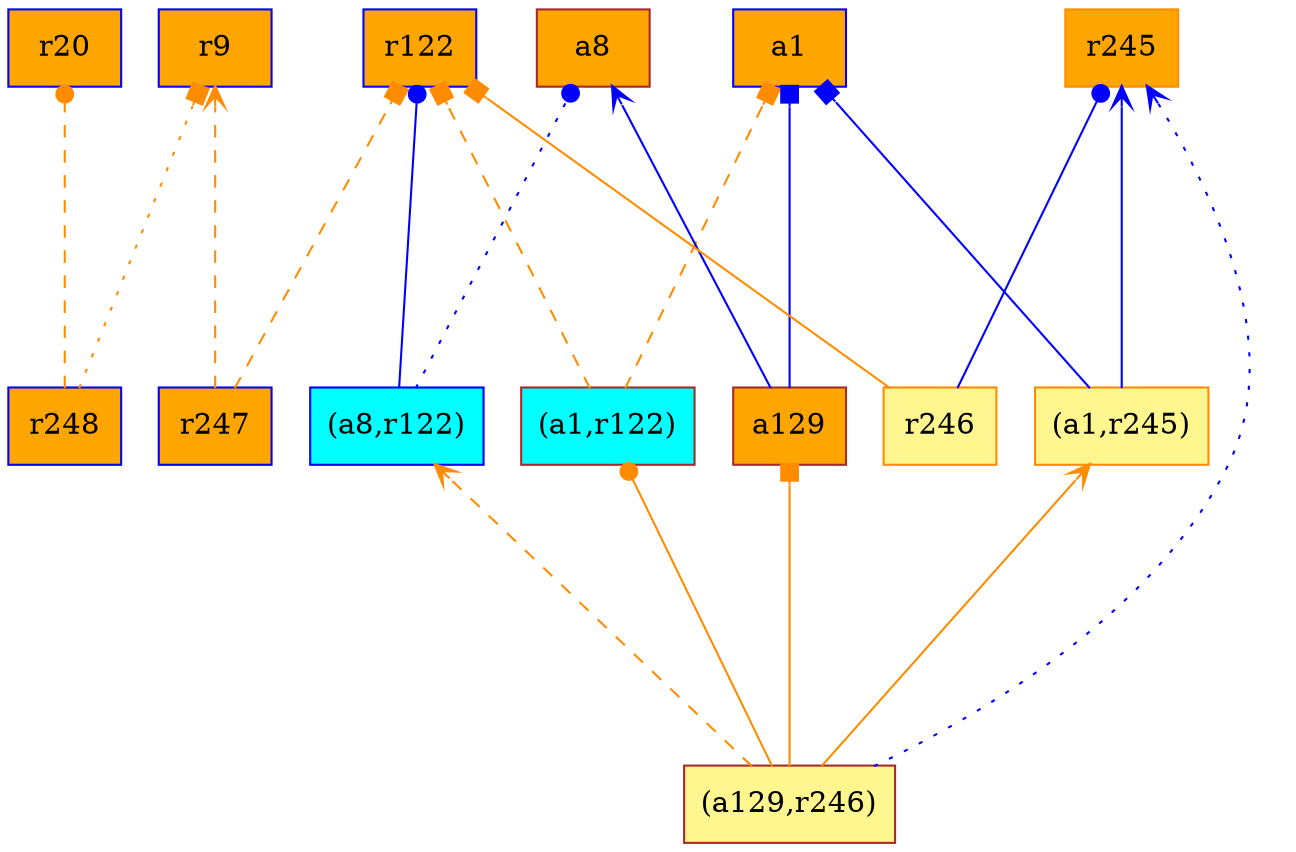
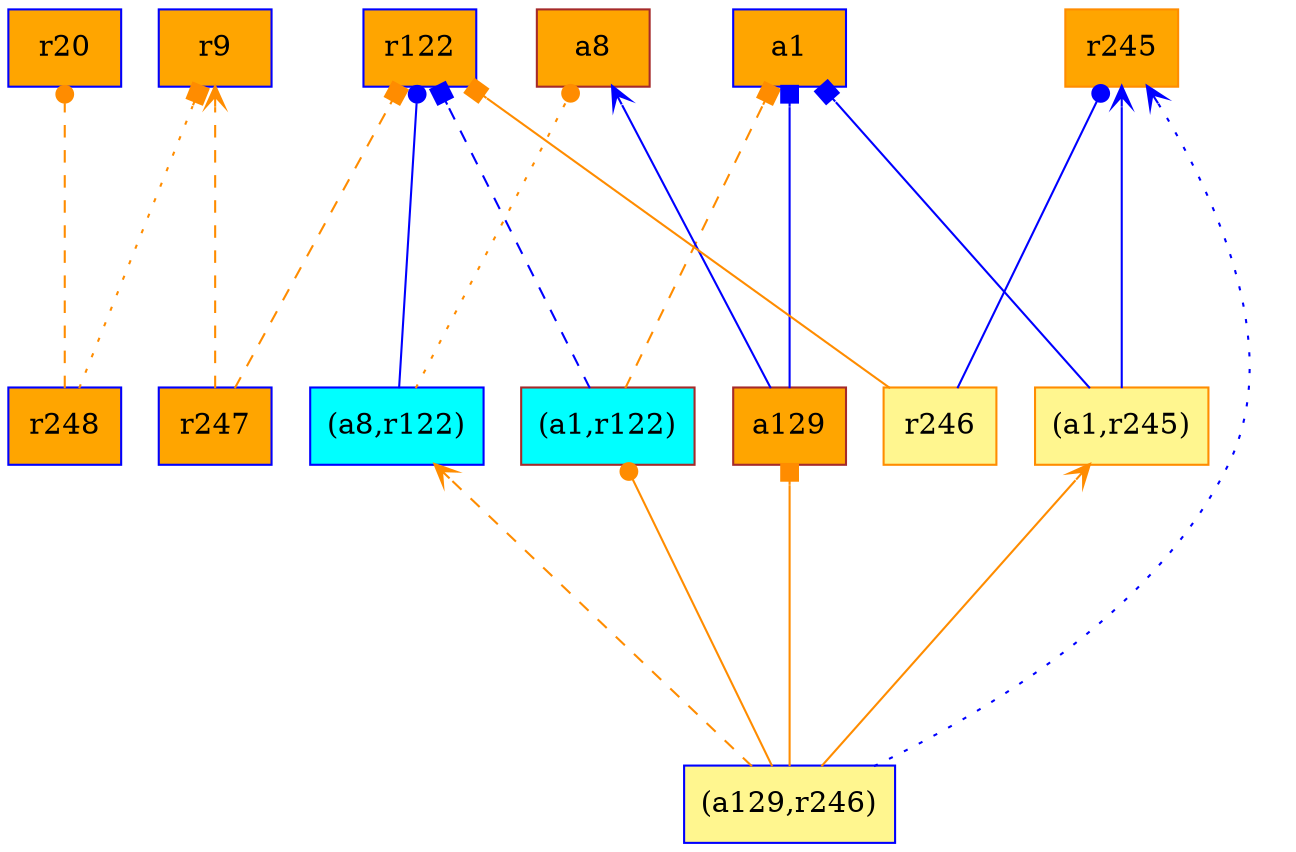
edge "(a8,r122)" -> "a8": color blue -> darkorange
edge "(a1,r122)" -> "r122": color darkorange -> blue
node "(a129,r246)": color brown -> blue
